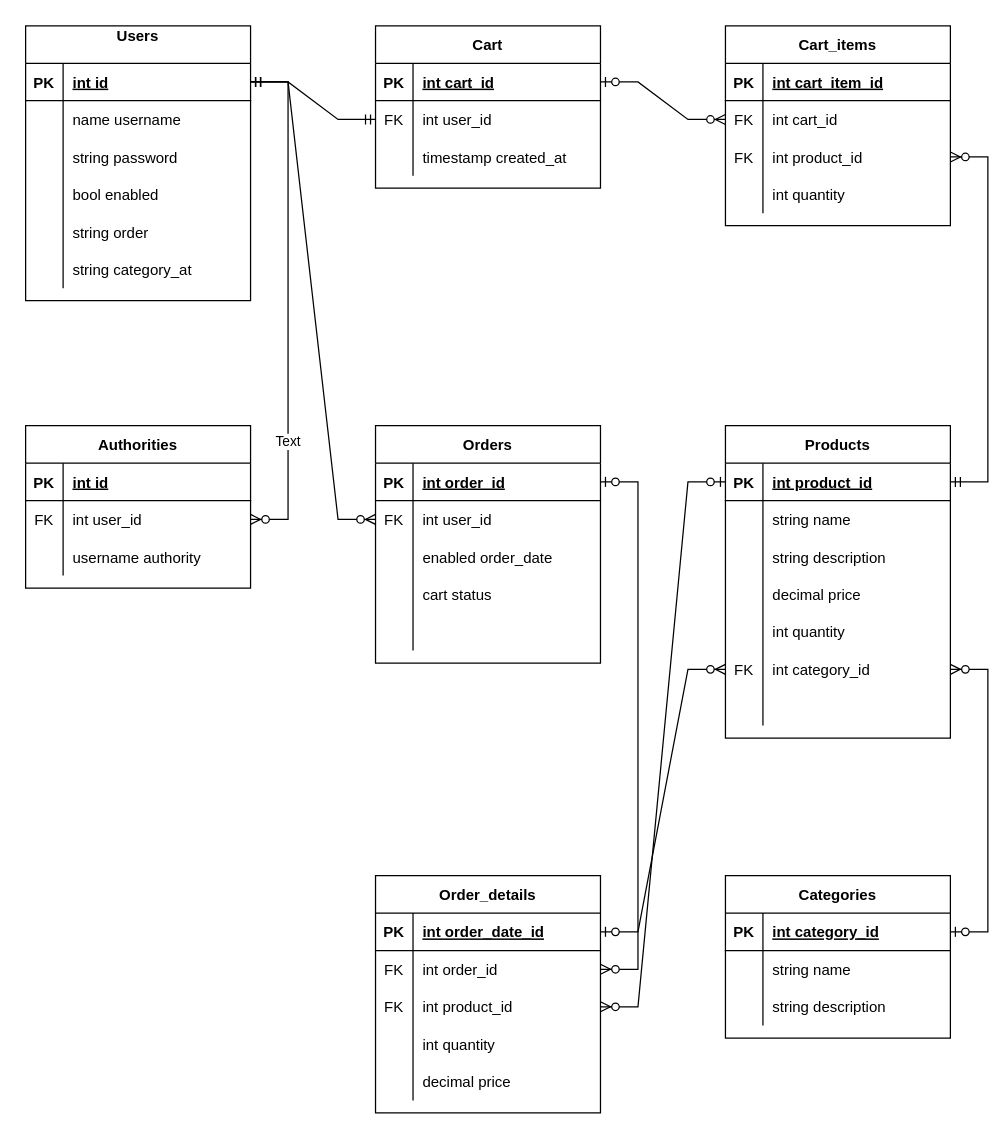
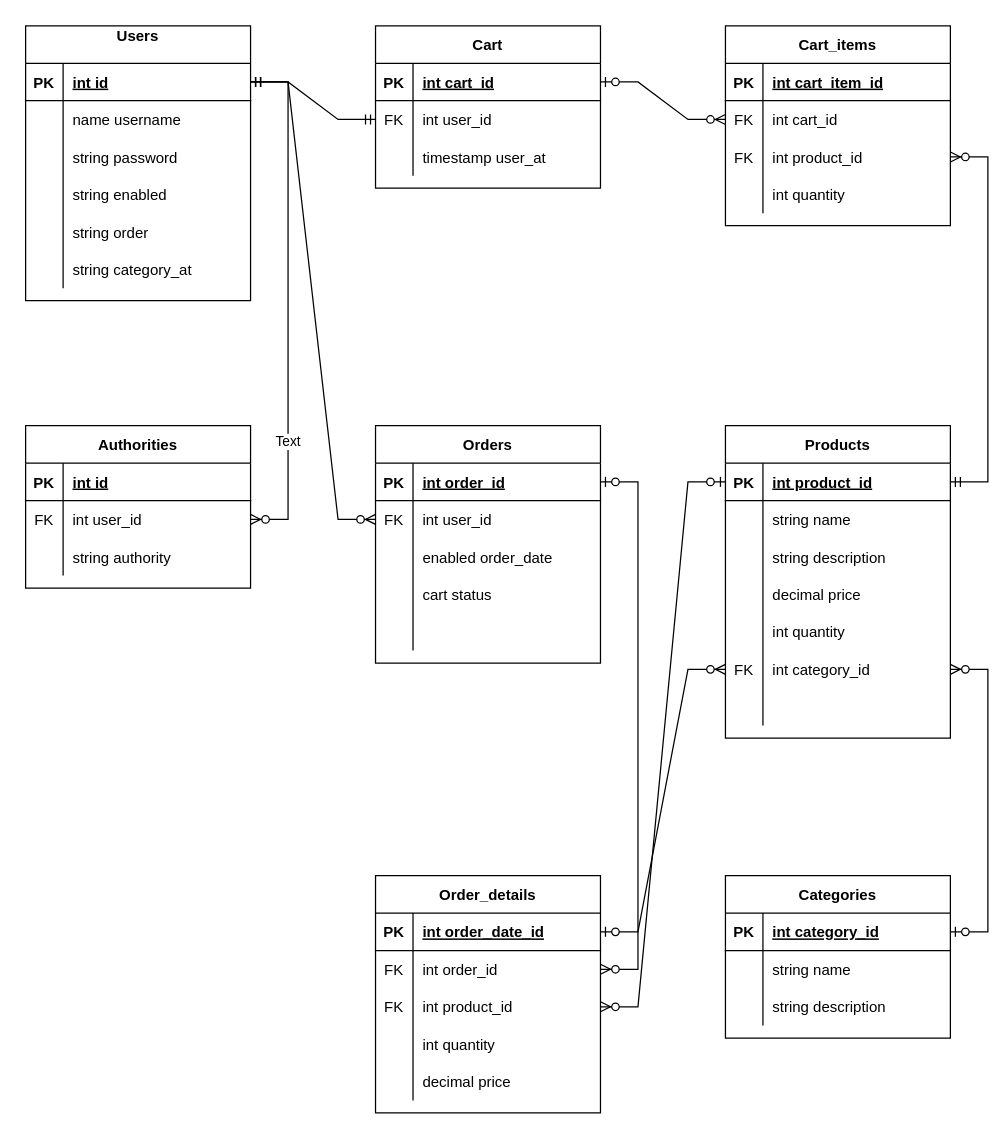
node "timestamp created_at": label "timestamp created_at" -> "timestamp user_at"
node "bool enabled": label "bool enabled" -> "string enabled"
node "username authority": label "username authority" -> "string authority"
